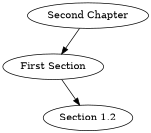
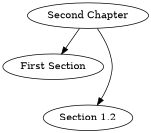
edge "First Section" -> "Section 1.2": now "Second Chapter" -> "Section 1.2"
